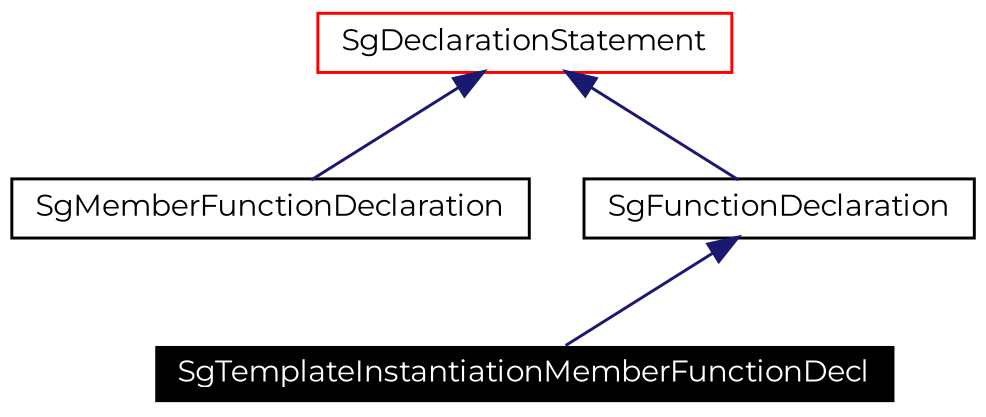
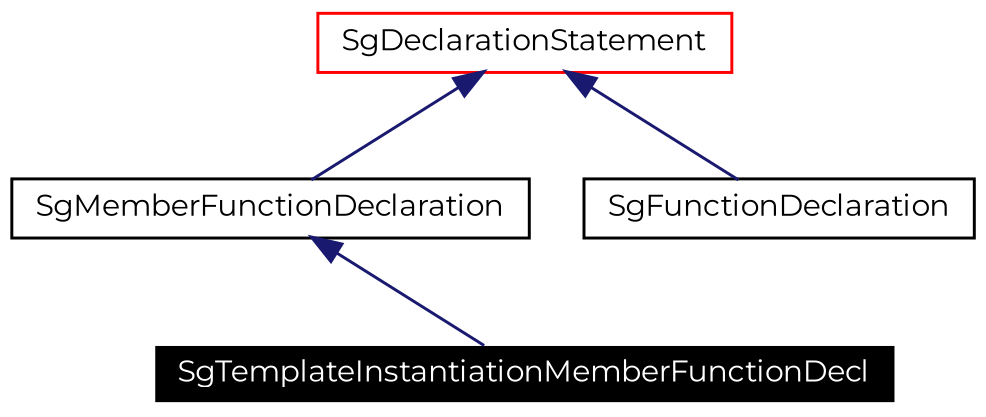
edge "SgTemplateInstantiationMemberFunctionDecl" -> "SgFunctionDeclaration": now "SgTemplateInstantiationMemberFunctionDecl" -> "SgMemberFunctionDeclaration"
